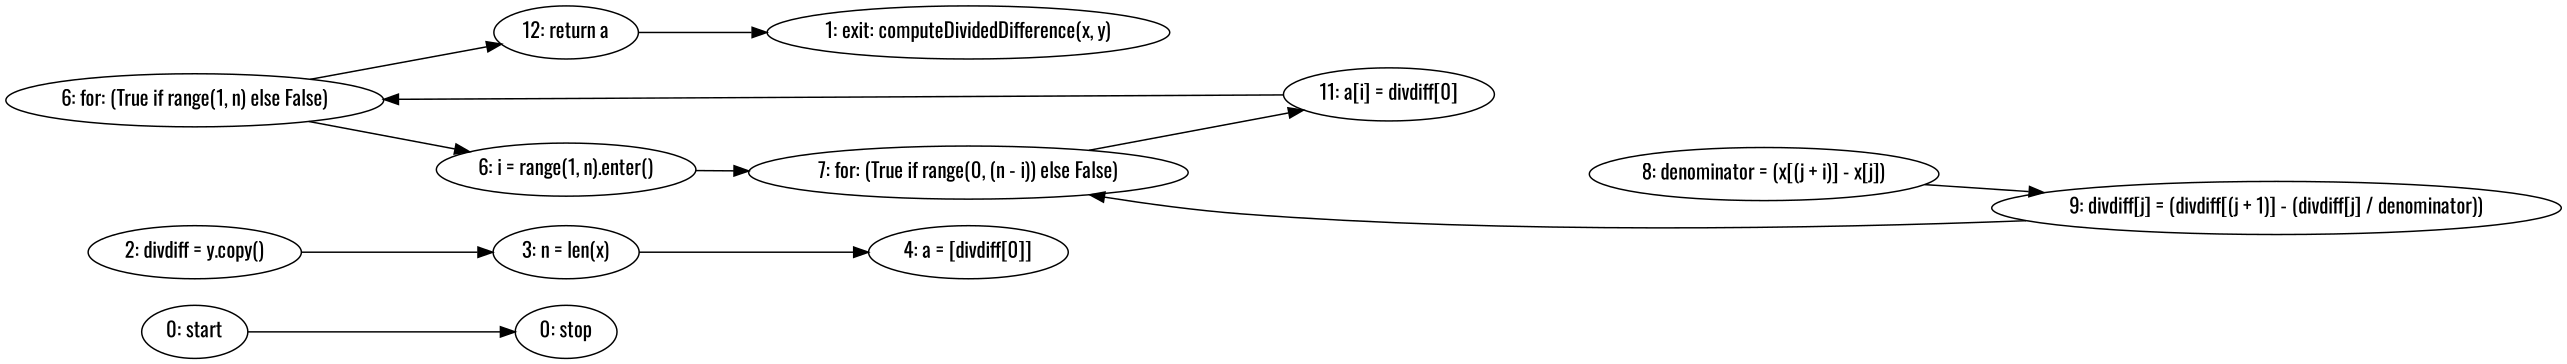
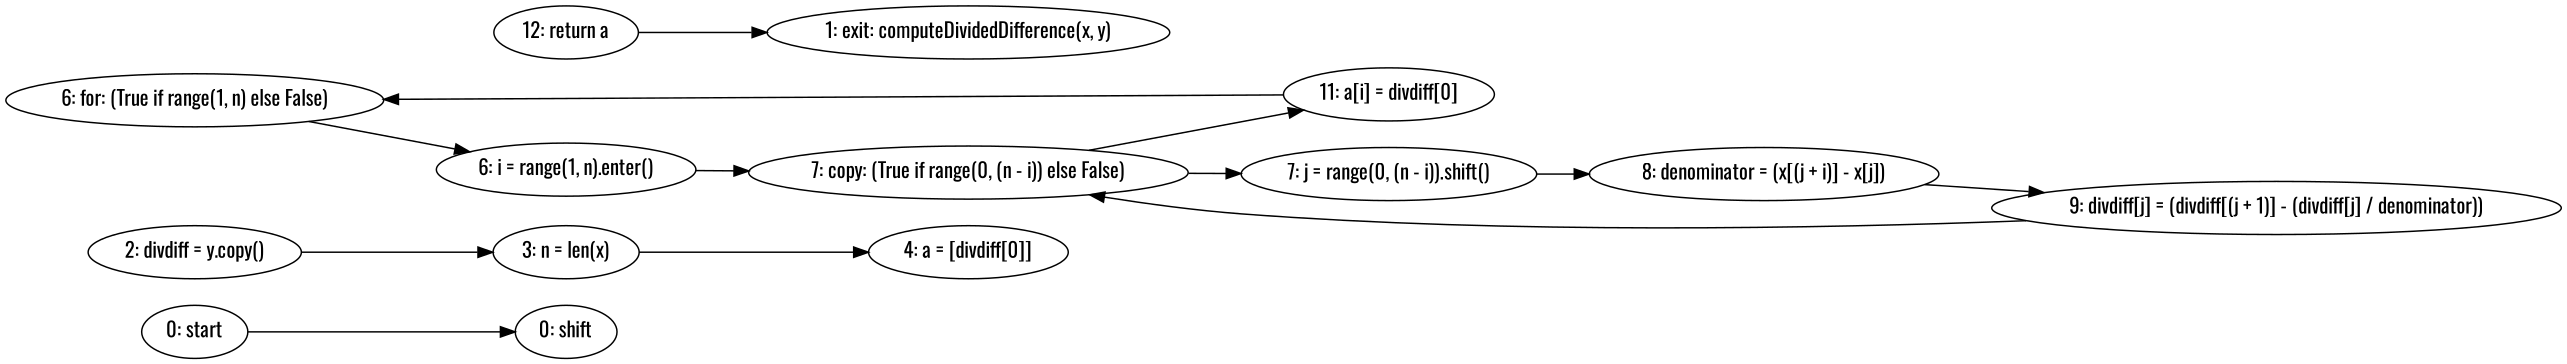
edge "6: for: (True if range(1, n) else False)" -> "12: return a": removed
node "7: for: (True if range(0, (n - i)) else False)": label "7: for: (True if range(0, (n - i)) else False)" -> "7: copy: (True if range(0, (n - i)) else False)"
node "7: j = range(0, (n - i)).shift()": added
node "0: stop": label "0: stop" -> "0: shift"
